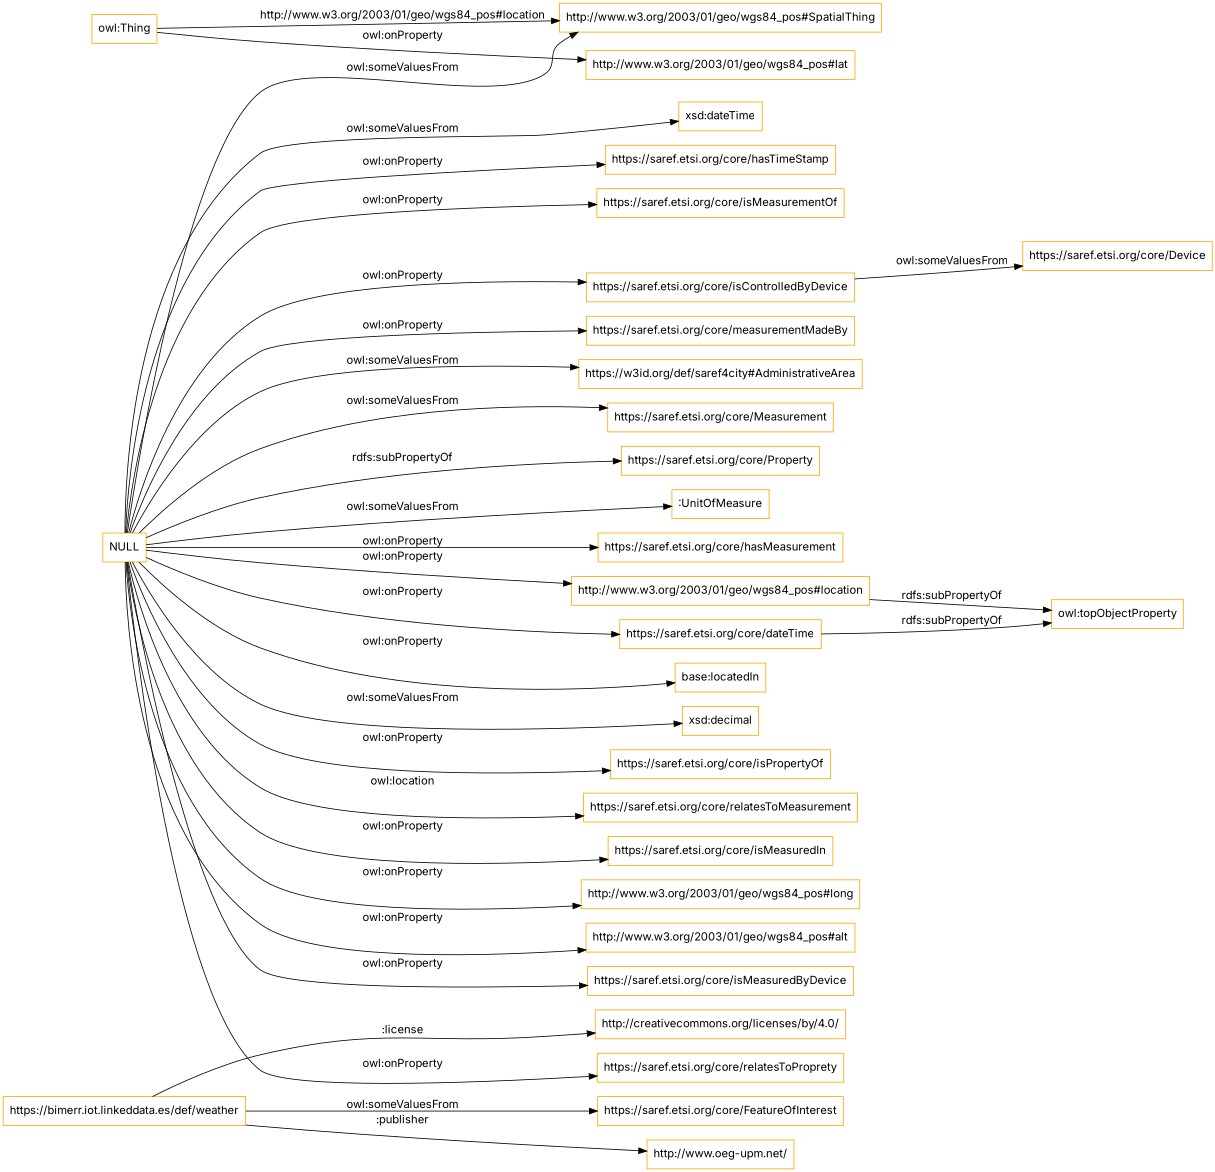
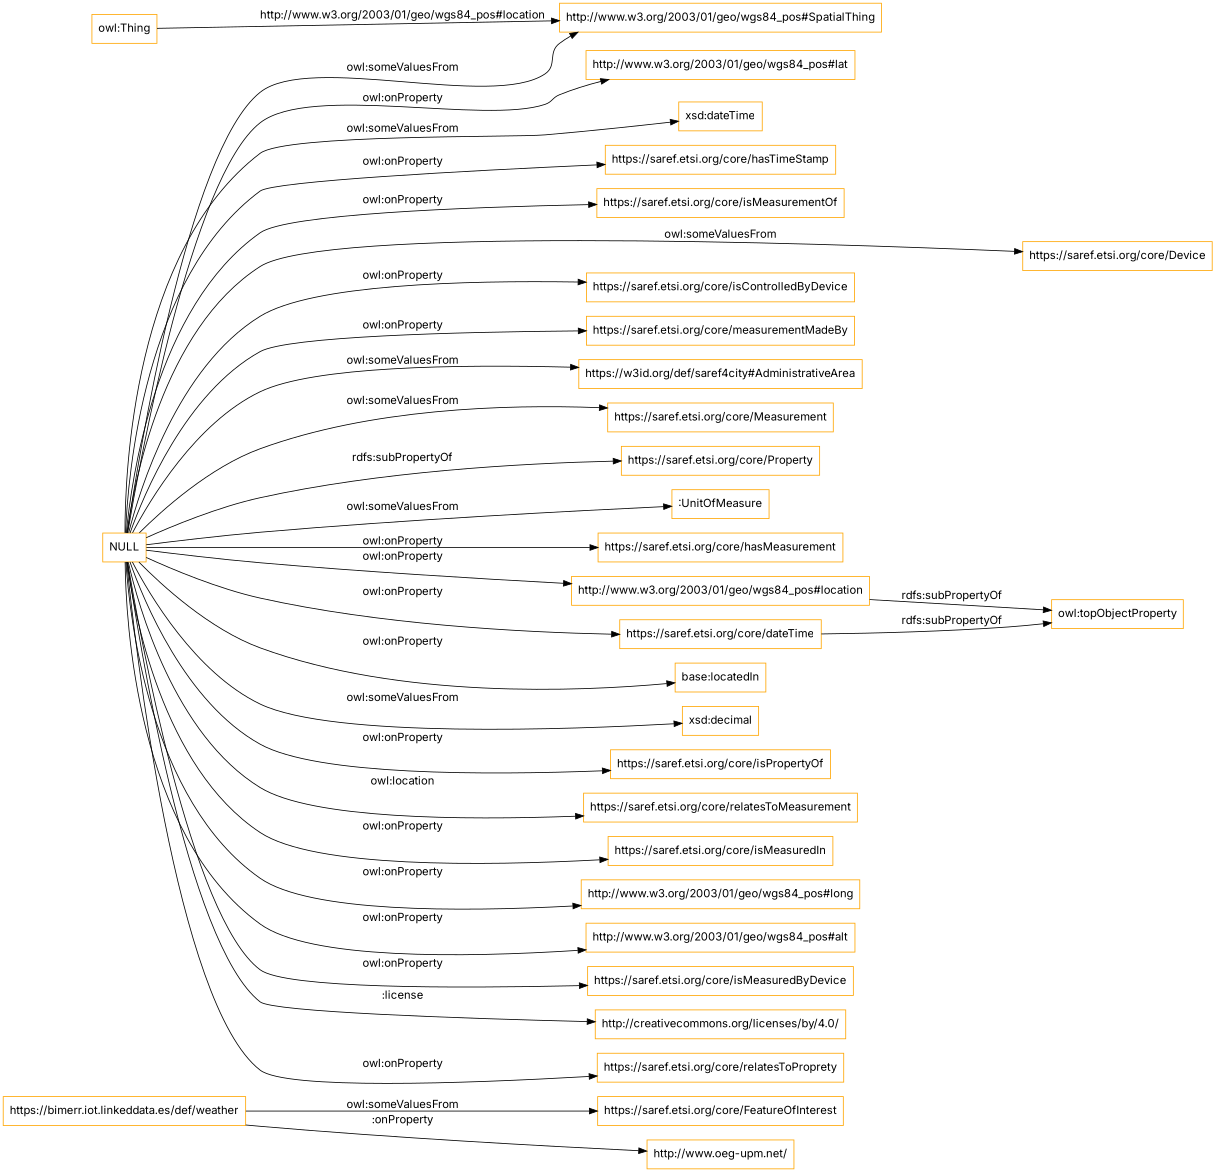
edge "owl:Thing" -> "http://www.w3.org/2003/01/geo/wgs84_pos#lat": now "NULL" -> "http://www.w3.org/2003/01/geo/wgs84_pos#lat"
edge "https://saref.etsi.org/core/isControlledByDevice" -> "https://saref.etsi.org/core/Device": now "NULL" -> "https://saref.etsi.org/core/Device"
edge "https://bimerr.iot.linkeddata.es/def/weather" -> "http://creativecommons.org/licenses/by/4.0/": now "NULL" -> "http://creativecommons.org/licenses/by/4.0/"
edge "https://bimerr.iot.linkeddata.es/def/weather" -> "http://www.oeg-upm.net/": label ":publisher" -> ":onProperty"
